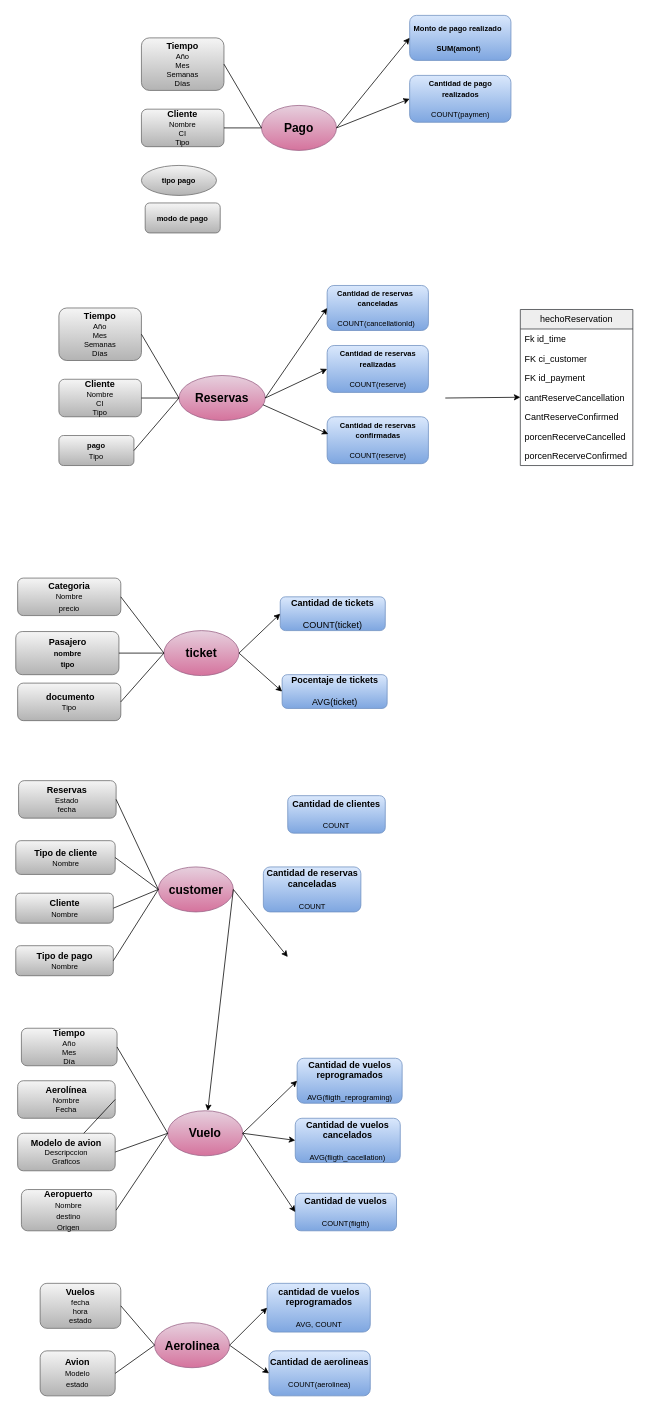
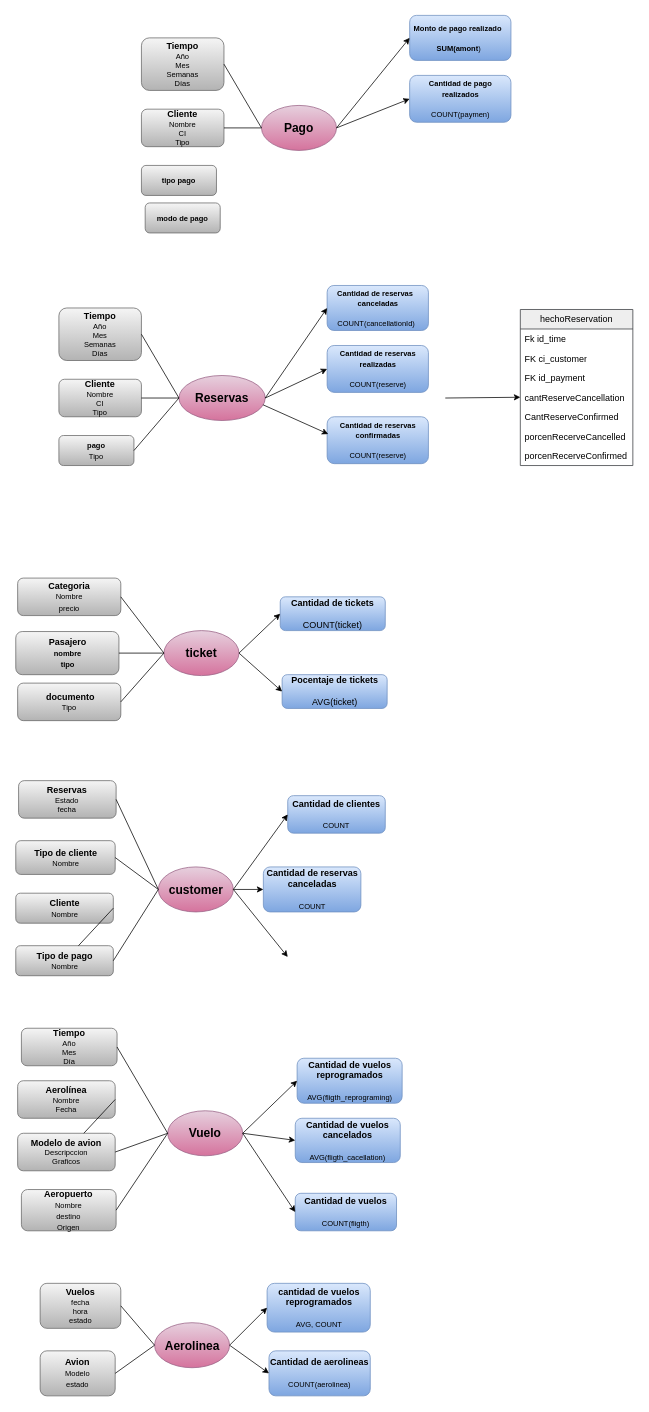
node "tipo pago": shape ellipse -> rounded rectangle
edge "customer" -> "Cantidad de clientes COUNT": added
edge "customer" -- "Cliente Nombre": now "Tipo de pago Nombre" -- "Cliente Nombre"
edge "customer" -> "Vuelo": now "customer" -> "Cantidad de reservas canceladas COUNT"
